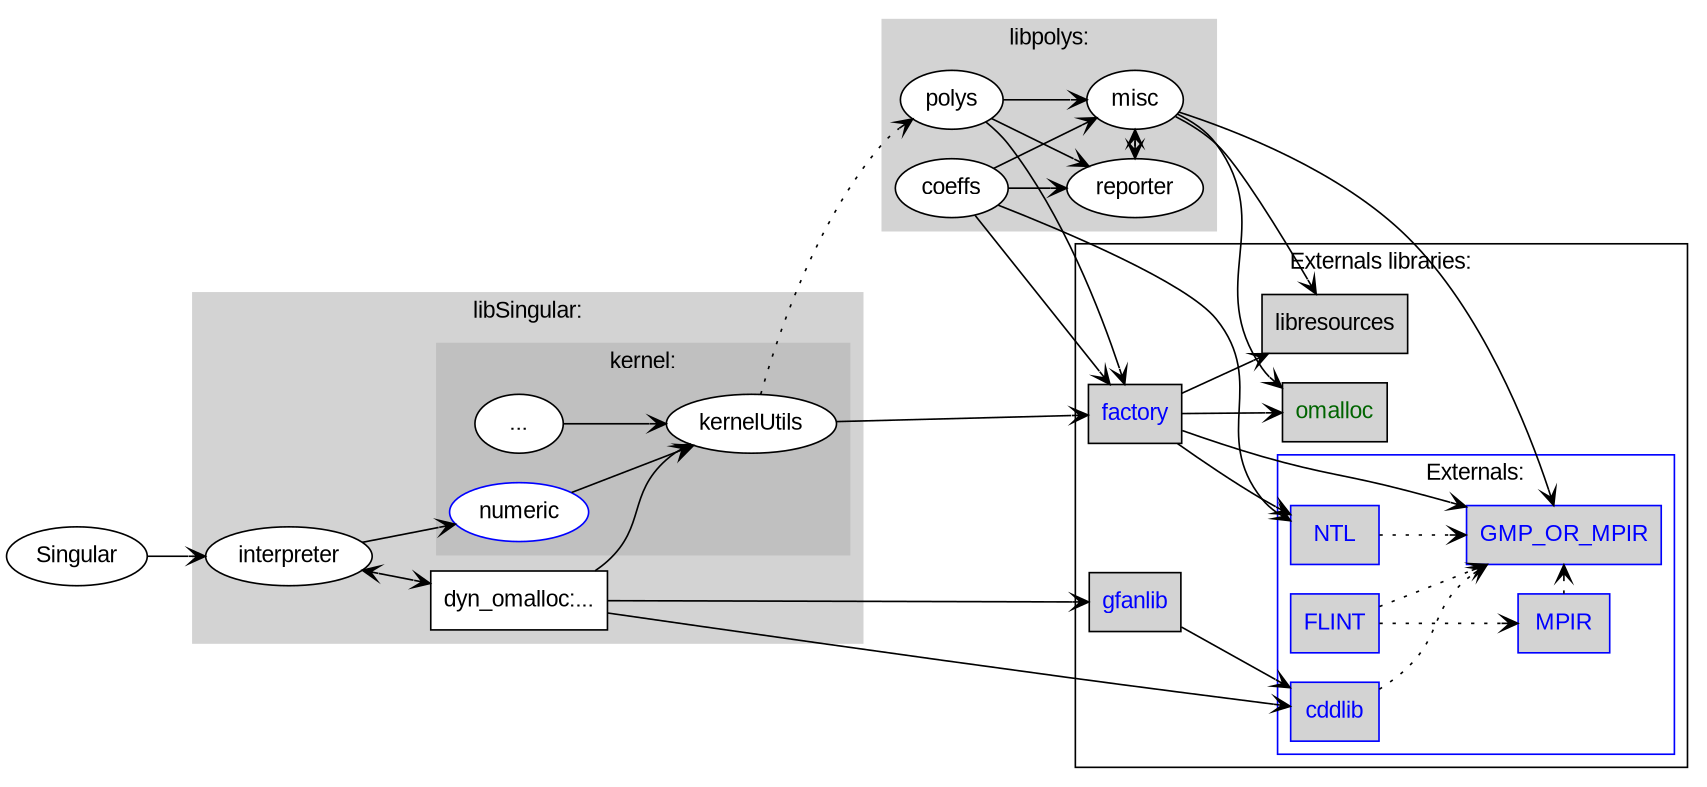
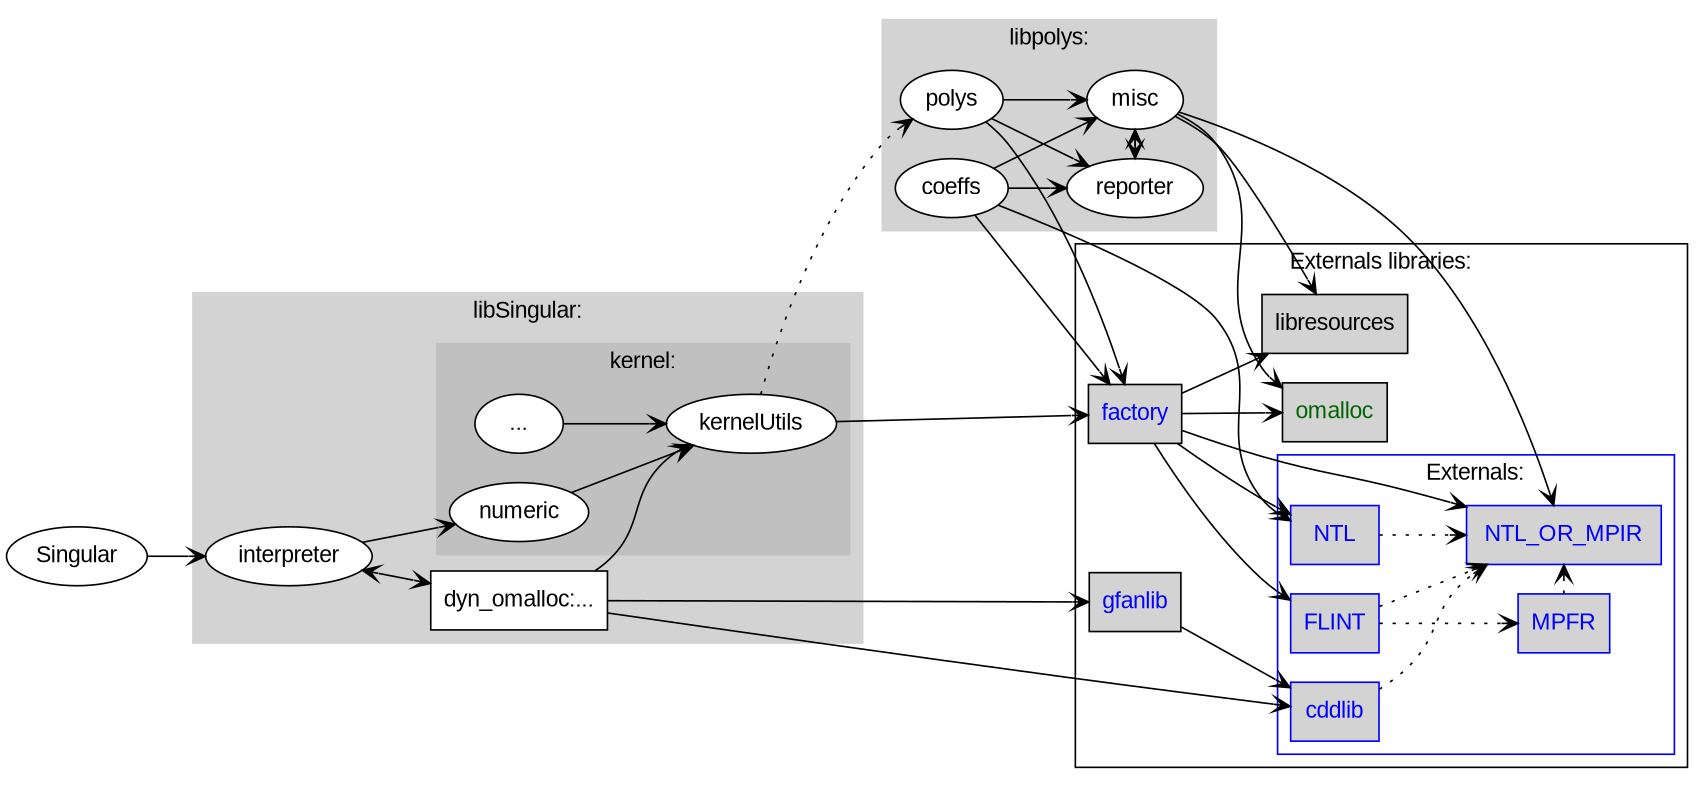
node "numeric": color blue -> black
edge "factory" -> "FLINT": added
node "GMP_OR_MPIR": label "GMP_OR_MPIR" -> "NTL_OR_MPIR"
node "MPIR": label "MPIR" -> "MPFR"
